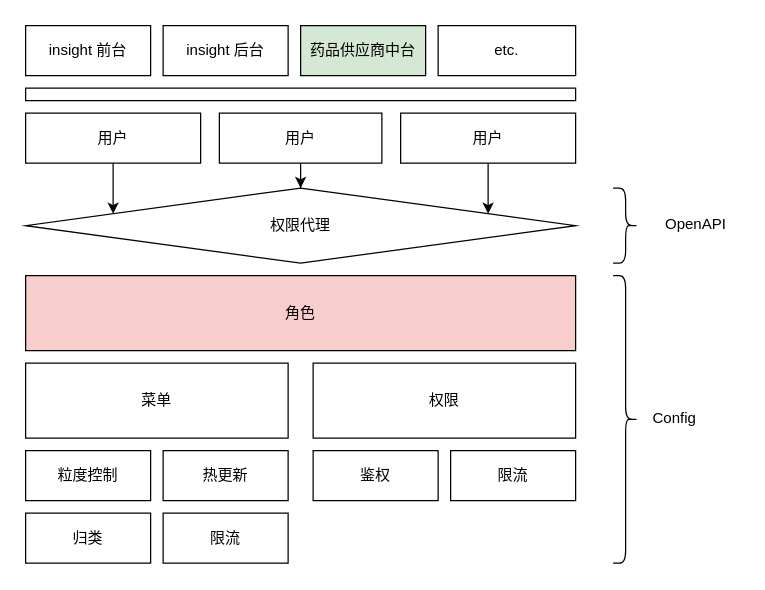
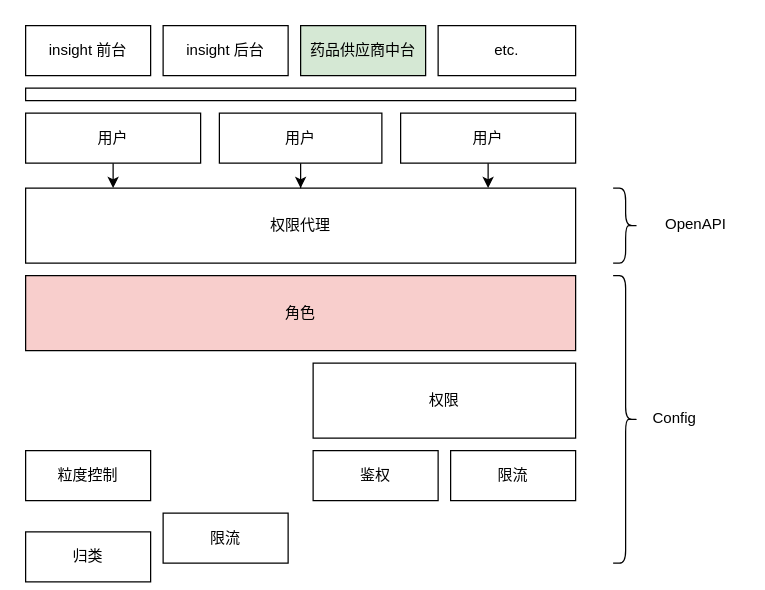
node "权限代理": shape diamond -> rectangle
node "菜单": removed
node "热更新": removed
node "归类": moved (88, 538) -> (88, 557)
